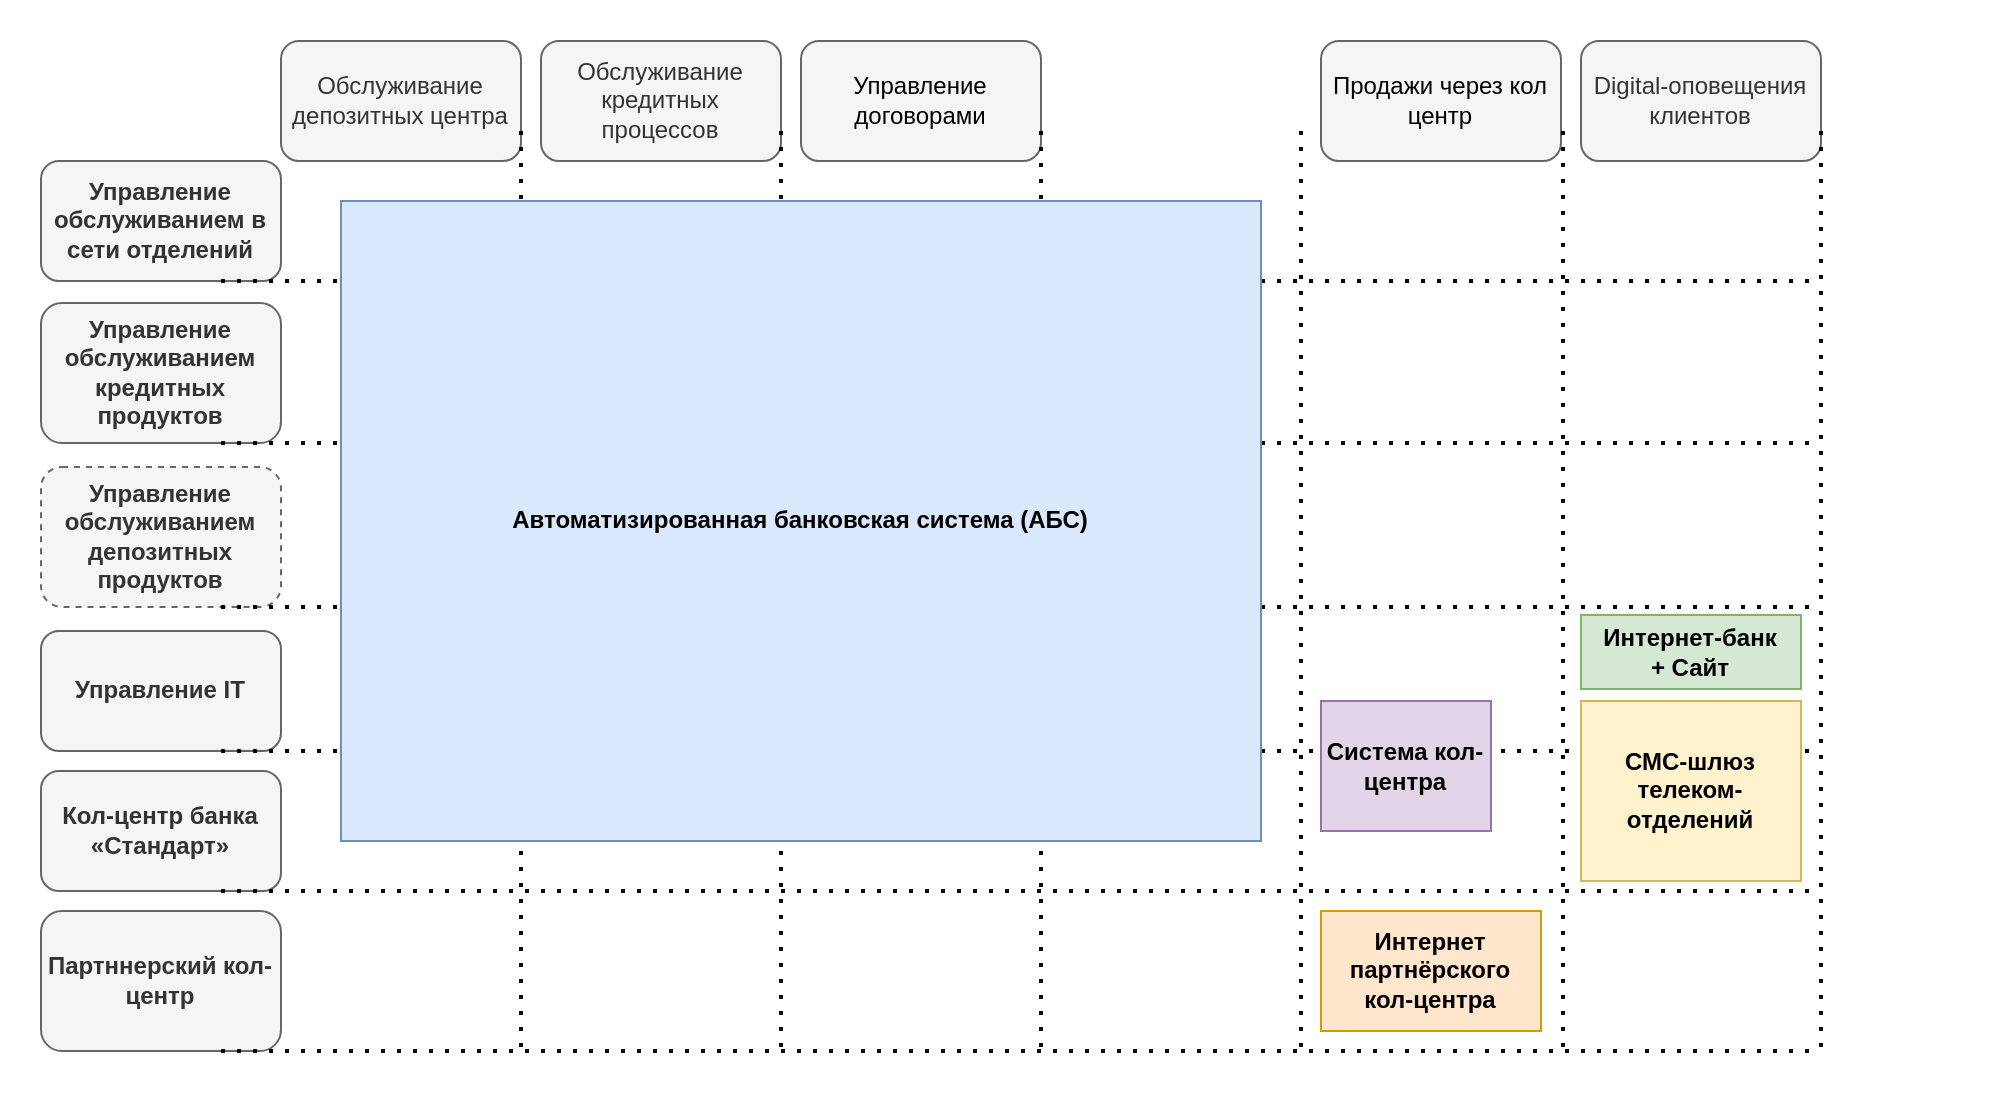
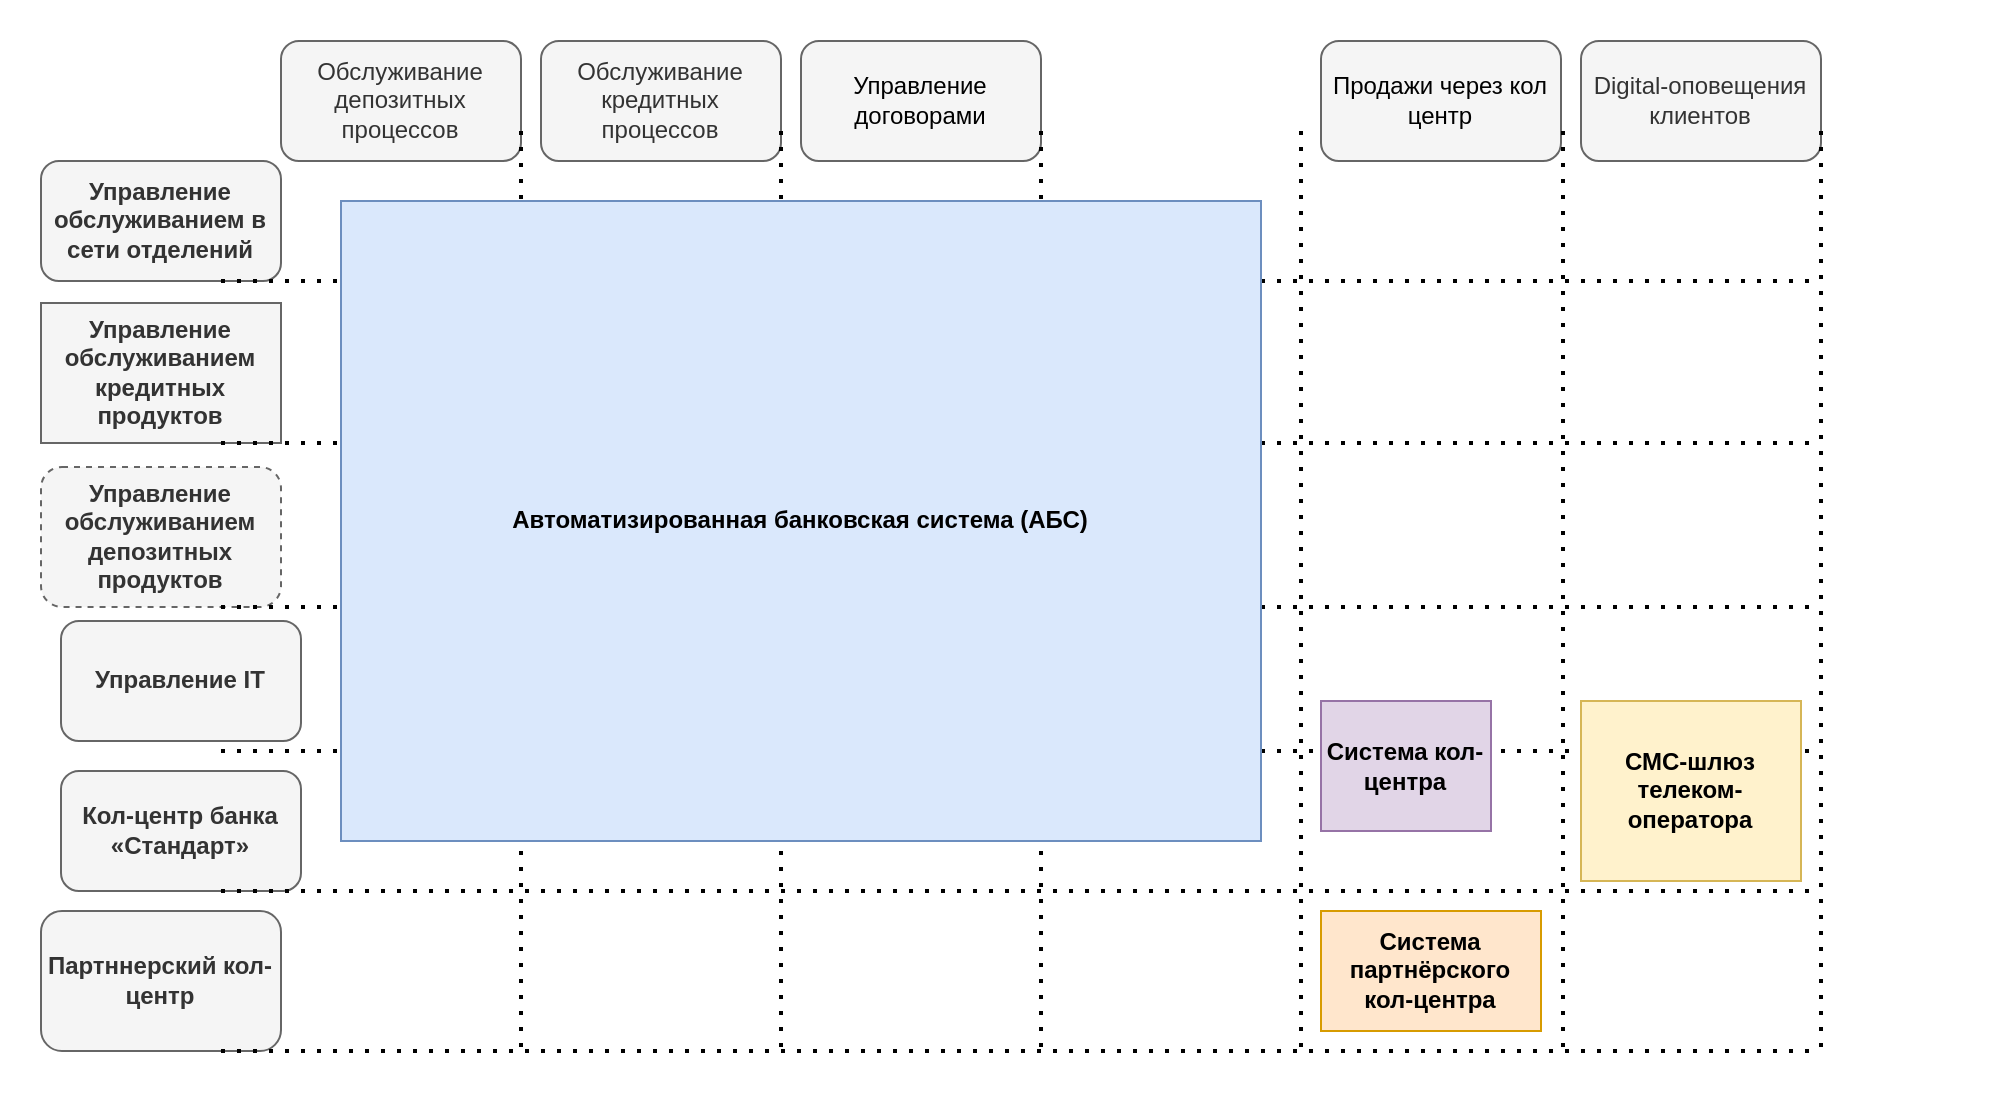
node "Обслуживание депозитных центра": label "Обслуживание депозитных центра" -> "Обслуживание депозитных процессов"
node "Управление обслуживанием кредитных продуктов": shape rounded rectangle -> rectangle
node "Интернет-банк + Сайт": removed
node "Управление IT": moved (161, 691) -> (181, 681)
node "СМС-шлюз телеком-отделений": label "СМС-шлюз телеком-отделений" -> "СМС-шлюз телеком-оператора"
node "Кол-центр банка «Стандарт»": moved (161, 831) -> (181, 831)
node "Интернет партнёрского кол-центра": label "Интернет партнёрского кол-центра" -> "Система партнёрского кол-центра"
